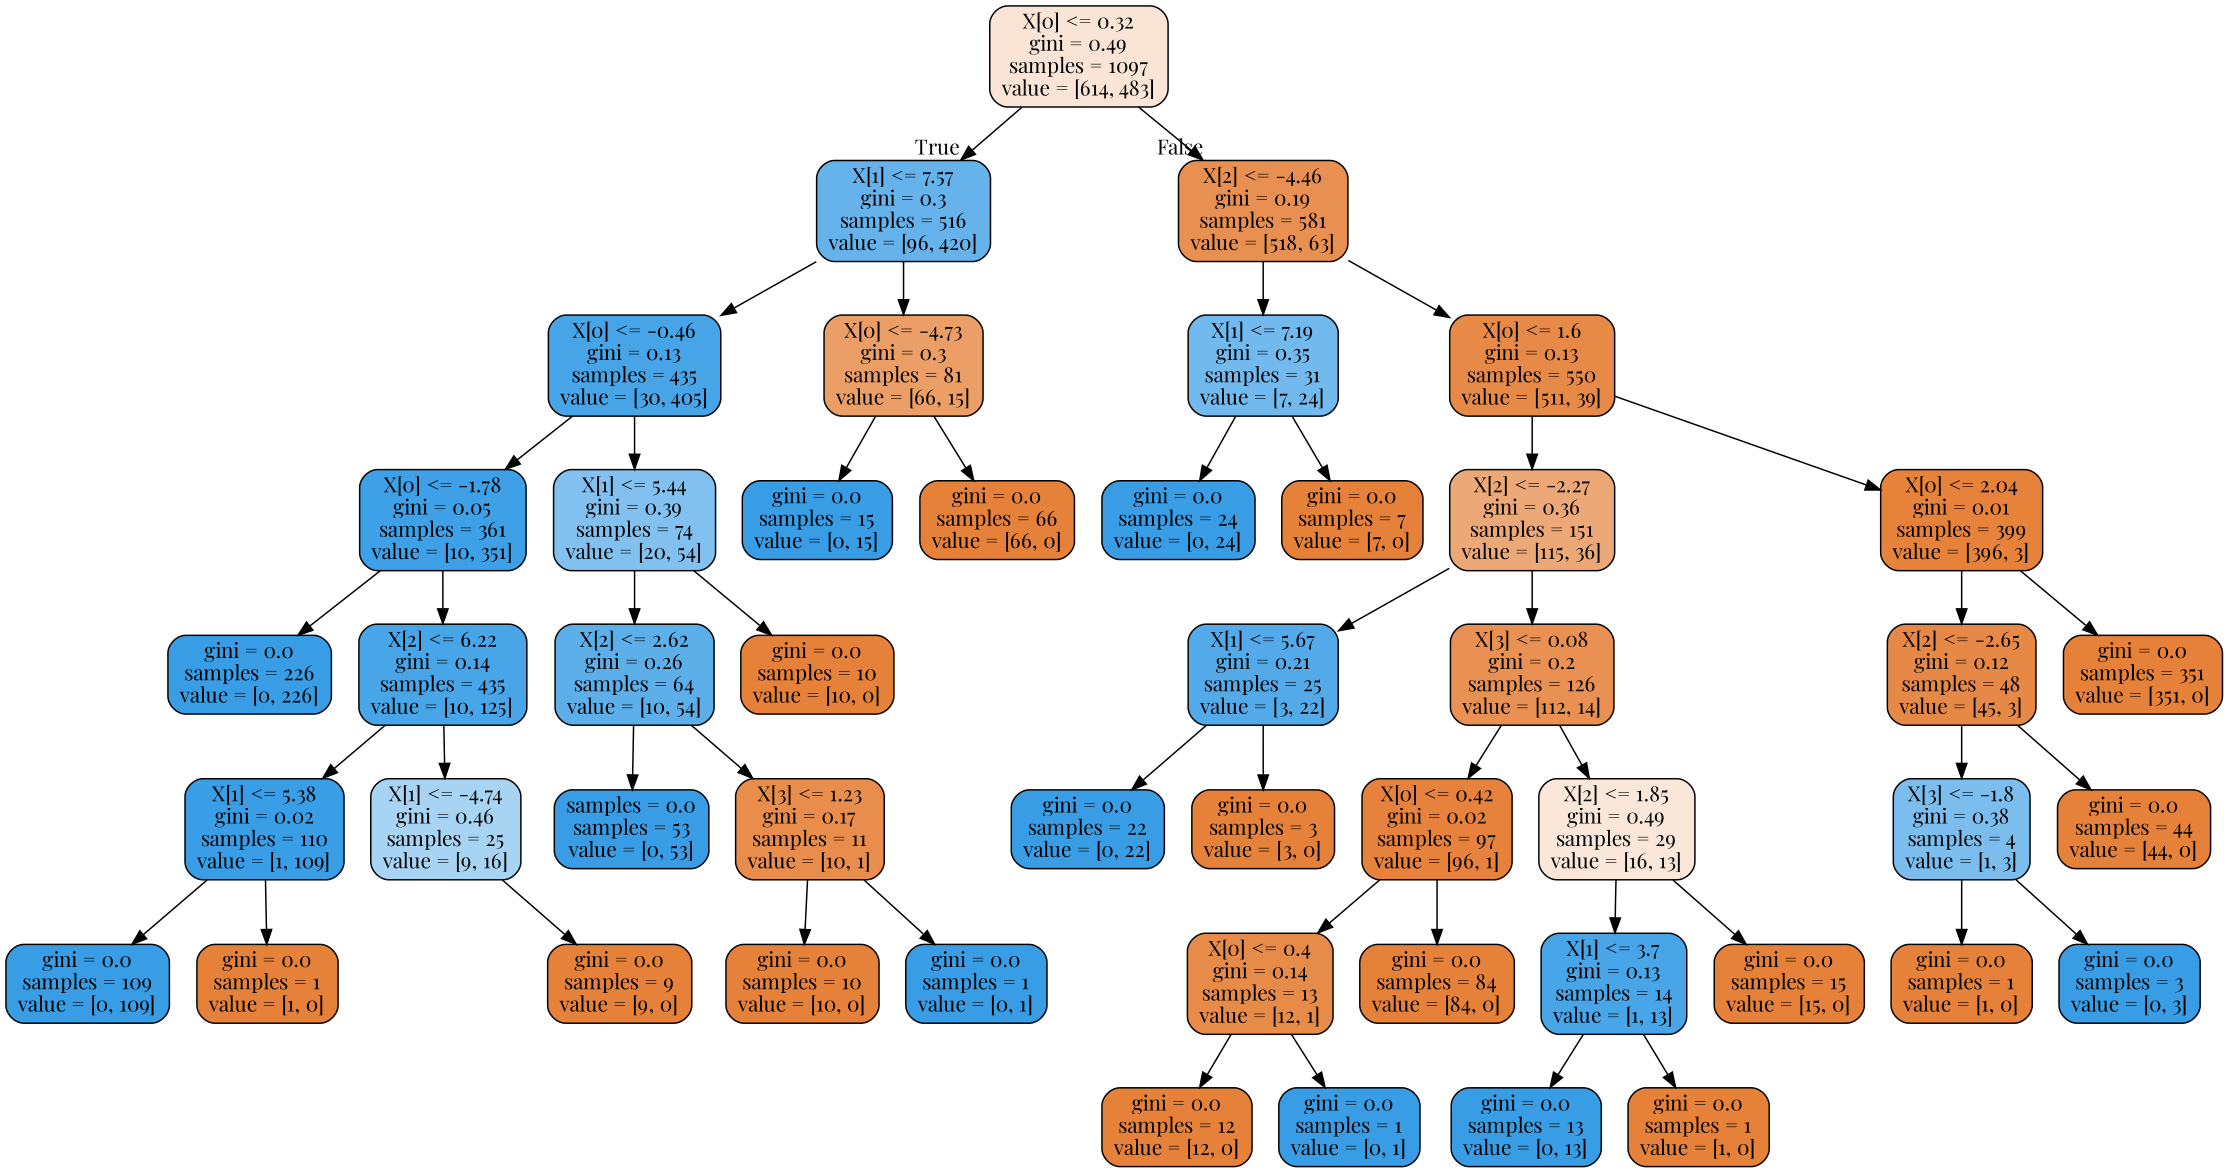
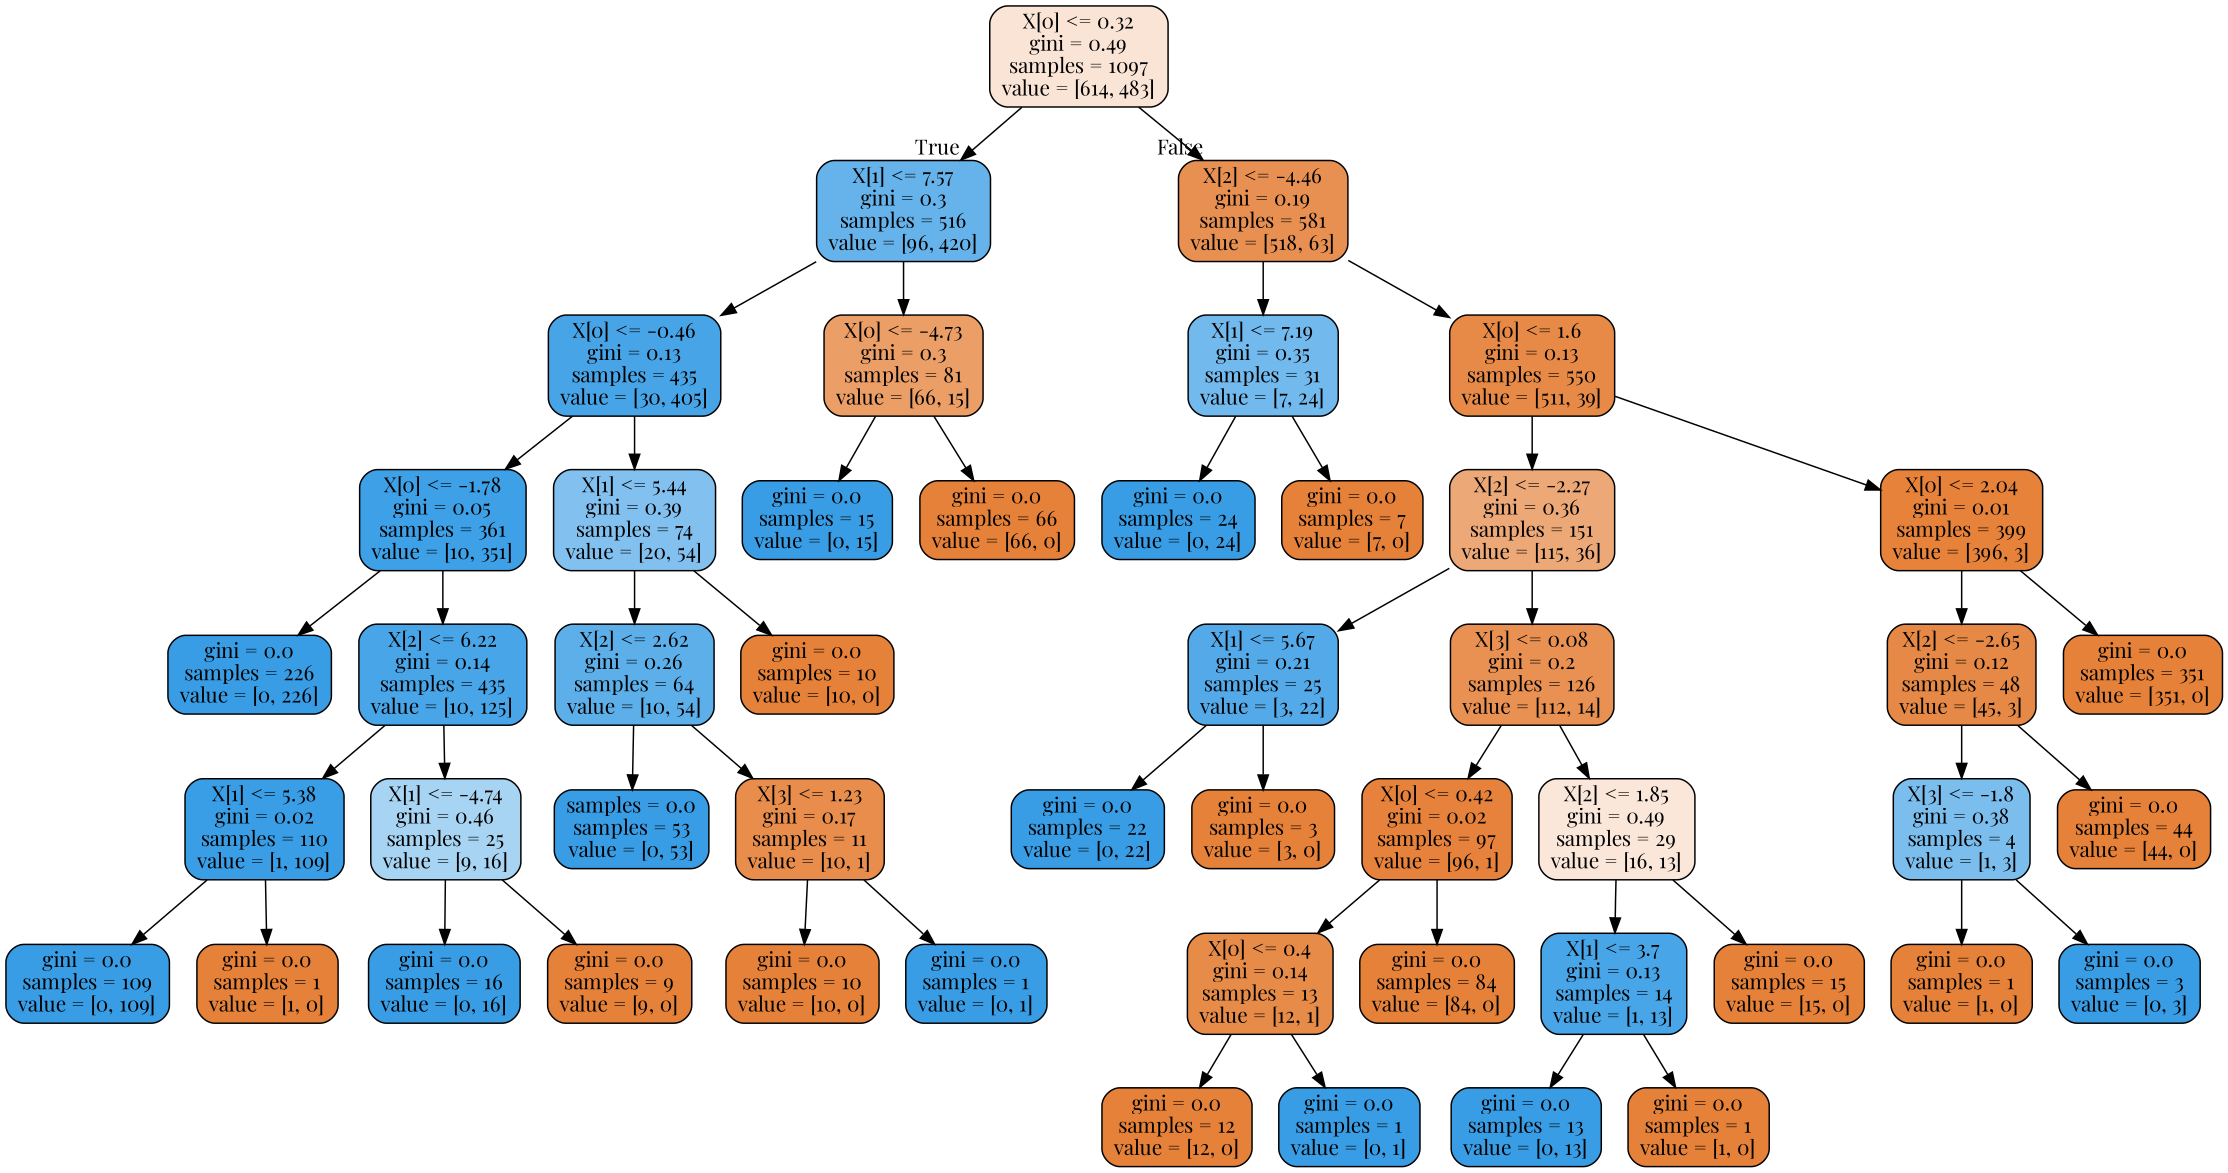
node "gini = 0.0 samples = 16 value = [0, 16]": added
